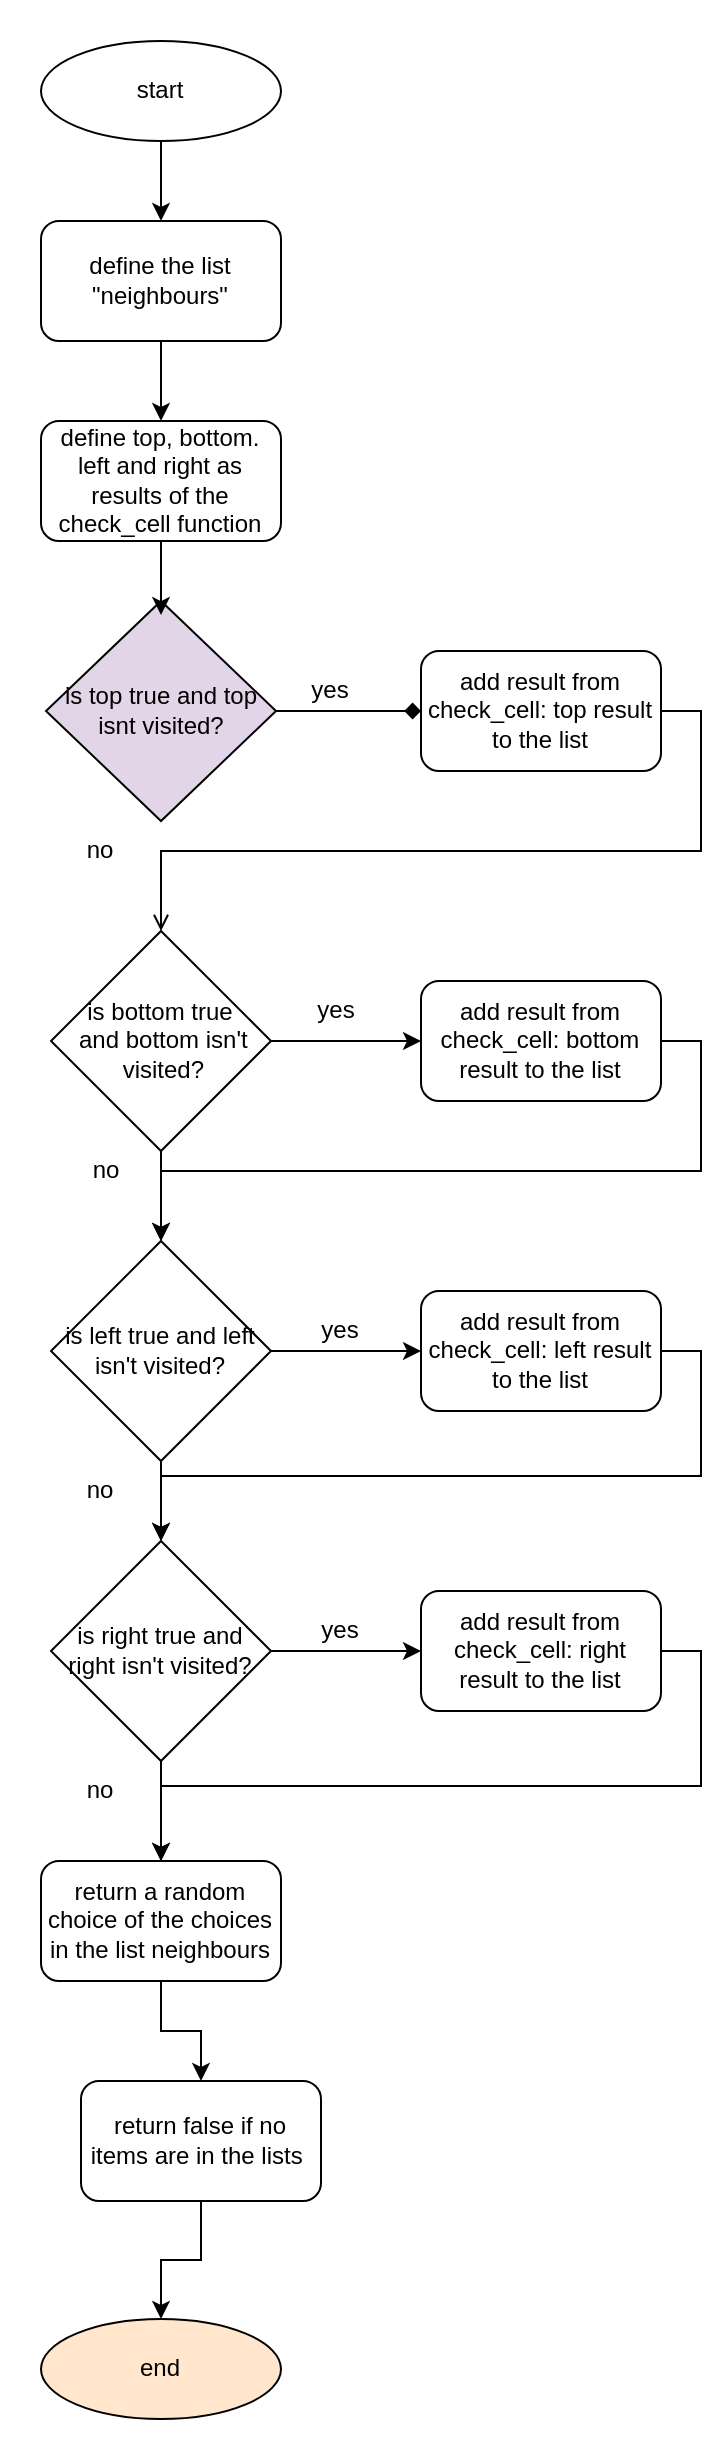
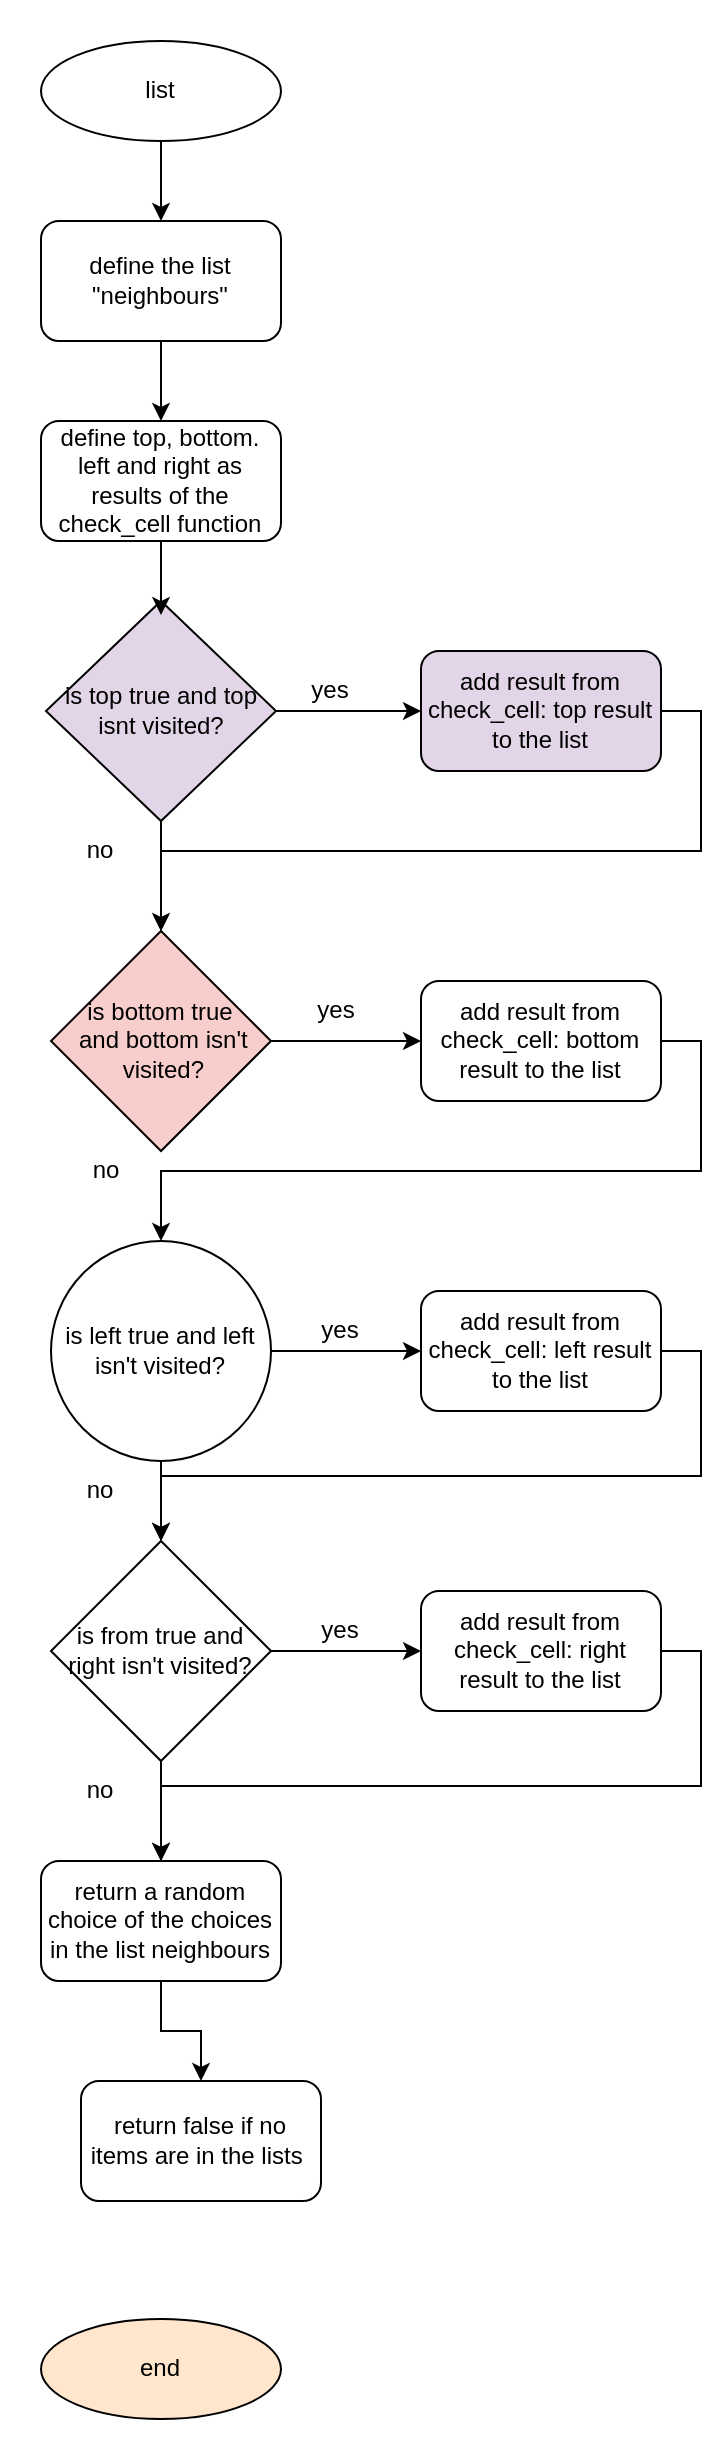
node "start": label "start" -> "list"
edge "is top true and top isnt visited?" -> "add result from check_cell: top result to the list": arrowhead diamond -> classic
node "add result from check_cell: top result to the list": fillcolor #ffffff -> #e1d5e7
edge "is top true and top isnt visited?" -> "is bottom true and bottom isn't visited?": added
node "is bottom true and bottom isn't visited?": fillcolor #ffffff -> #f8cecc
edge "is bottom true and bottom isn't visited?" -> "is left true and left isn't visited?": removed
node "is left true and left isn't visited?": shape diamond -> ellipse
node "is right true and right isn't visited?": label "is right true and right isn't visited?" -> "is from true and right isn't visited?"
edge "return false if no items are in the lists" -> "end": removed
